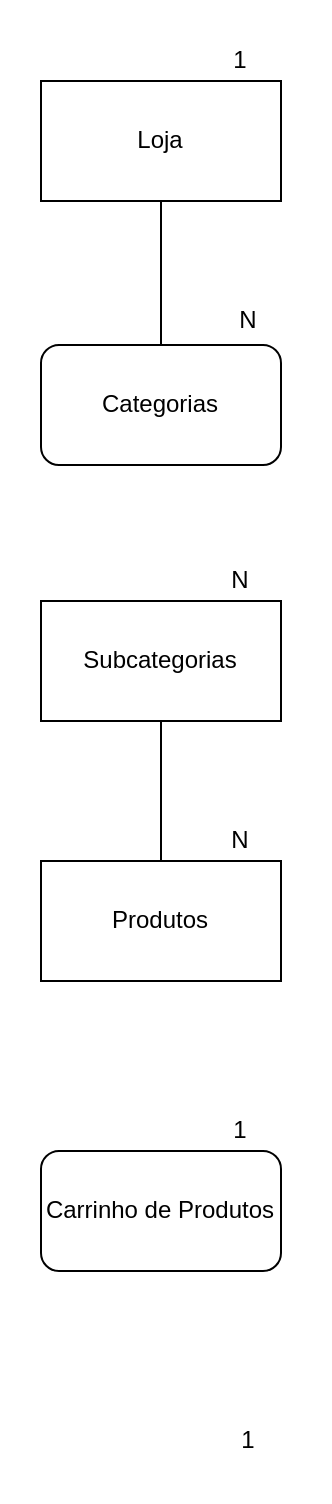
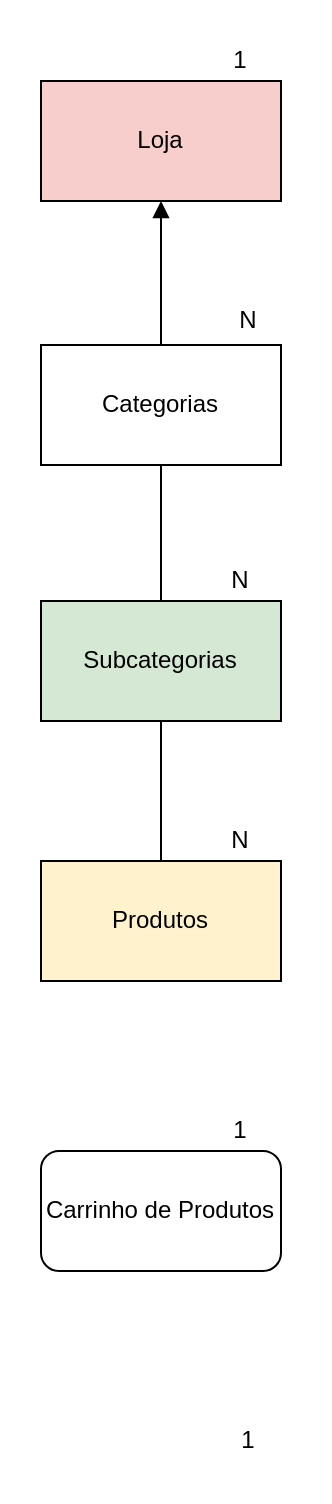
node "Loja": fillcolor #ffffff -> #f8cecc
edge "Loja" -- "Categorias": arrowhead none -> block
node "Categorias": shape rounded rectangle -> rectangle
edge "Categorias" -- "Subcategorias": added
node "Subcategorias": fillcolor #ffffff -> #d5e8d4
node "Produtos": fillcolor #ffffff -> #fff2cc
